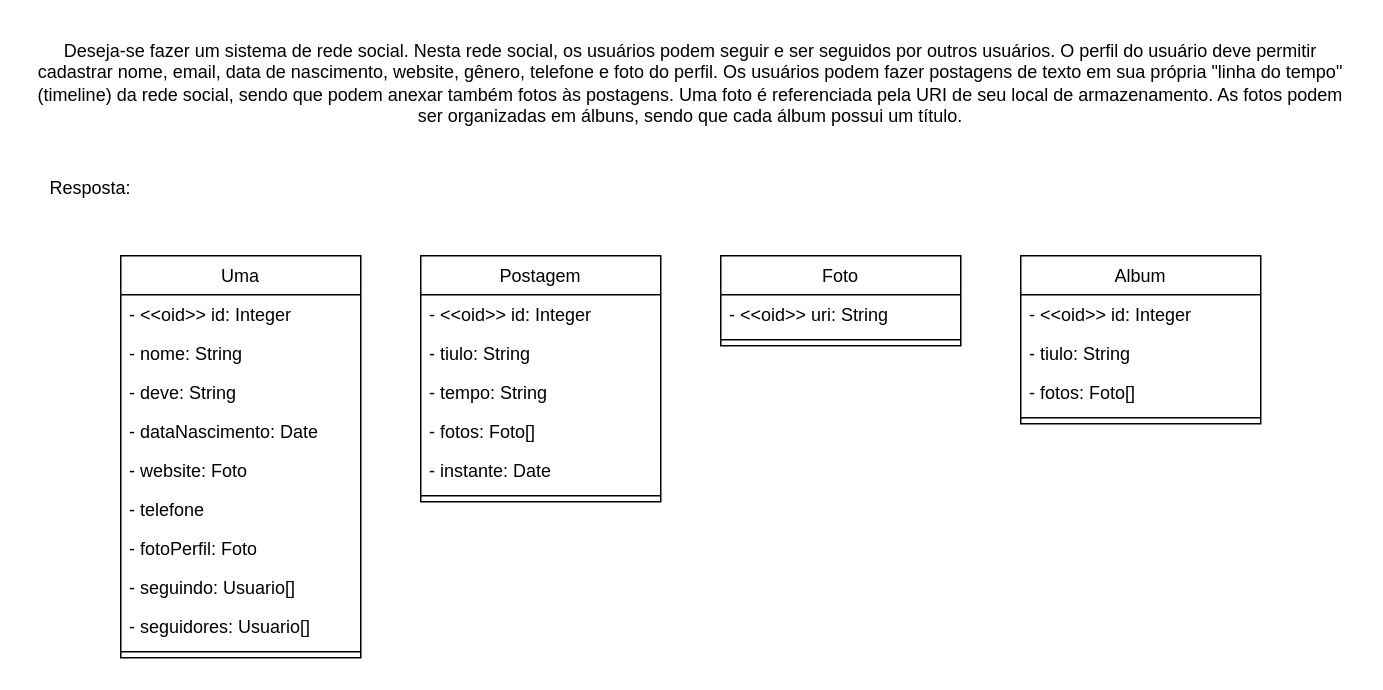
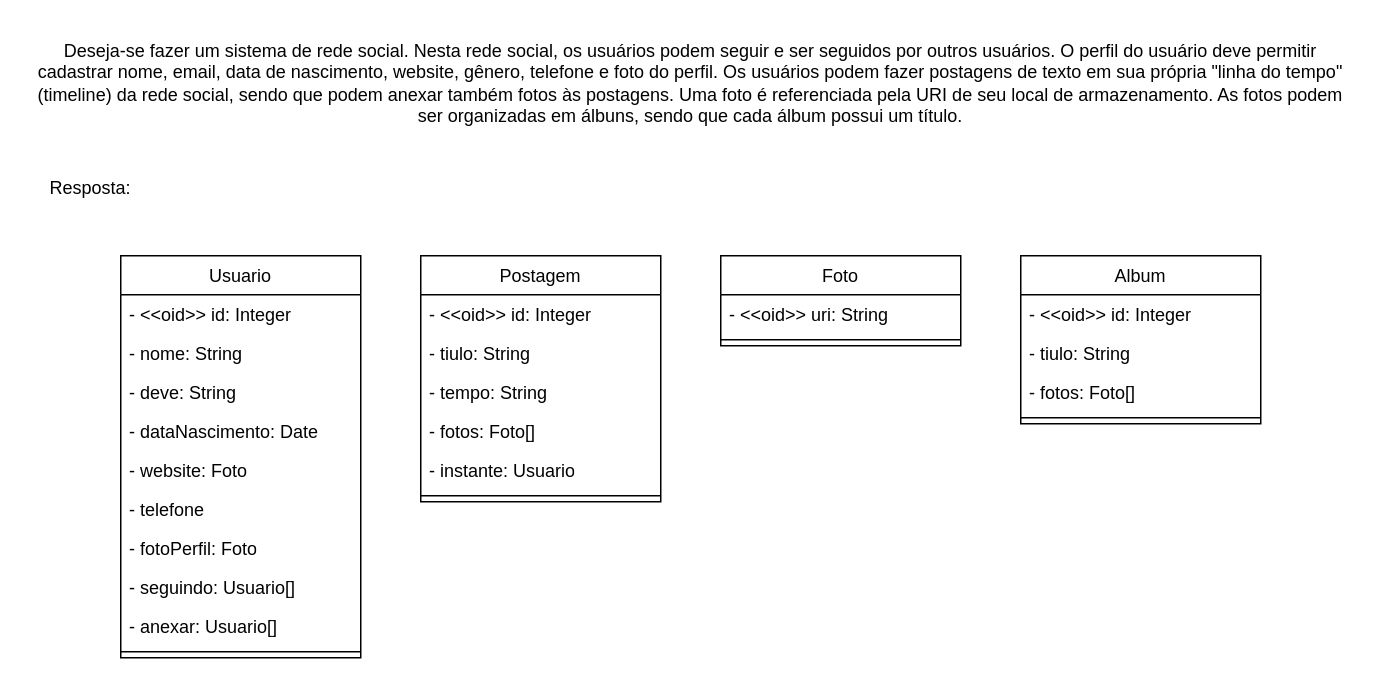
node "Uma": label "Uma" -> "Usuario"
node "- instante: Date": label "- instante: Date" -> "- instante: Usuario"
node "- seguidores: Usuario[]": label "- seguidores: Usuario[]" -> "- anexar: Usuario[]"
